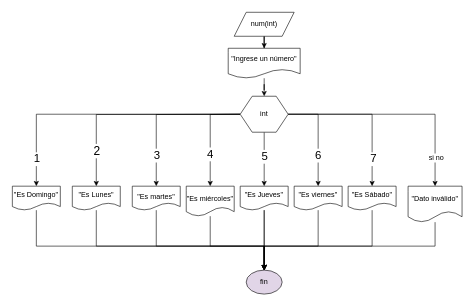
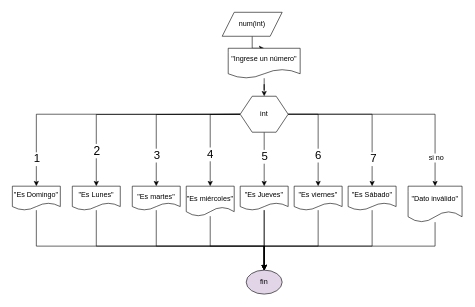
node "num(int)": moved (264, 24) -> (252, 24)
